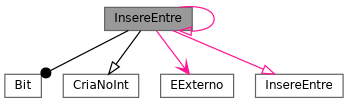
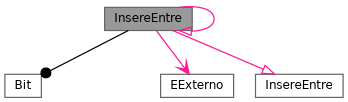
node "CriaNoInt": removed
